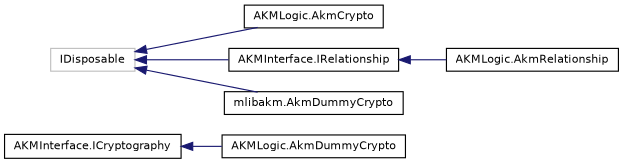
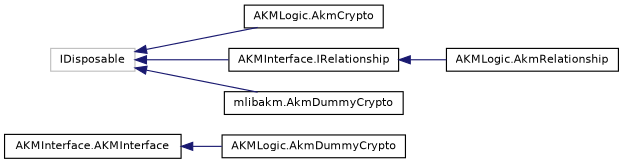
node "AKMInterface.ICryptography": label "AKMInterface.ICryptography" -> "AKMInterface.AKMInterface"
